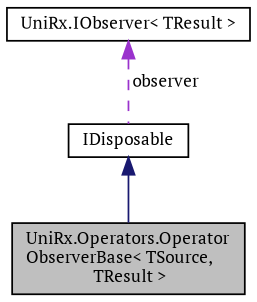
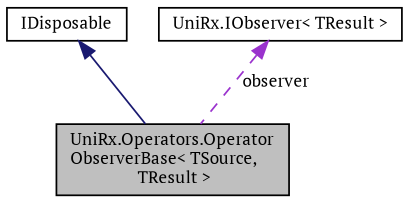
edge "IDisposable" -> "UniRx.IObserver< TResult >": now "UniRx.Operators.Operator ObserverBase< TSource, TResult >" -> "UniRx.IObserver< TResult >"
